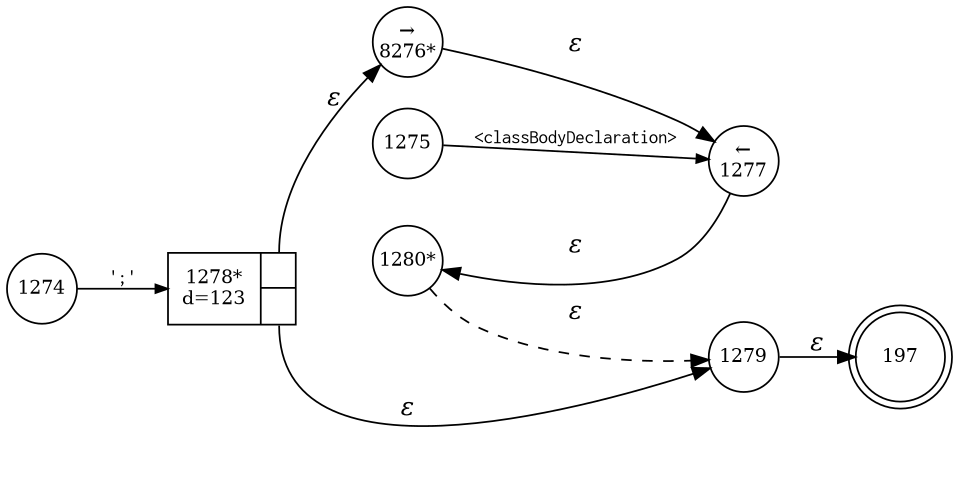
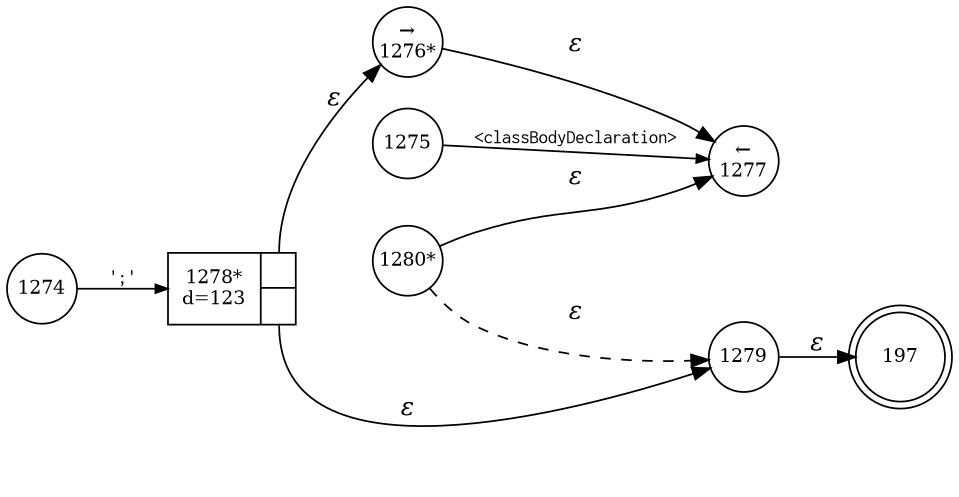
node "→ 8276*": label "→ 8276*" -> "→ 1276*"
edge "← 1277" -> "1280*": reversed
